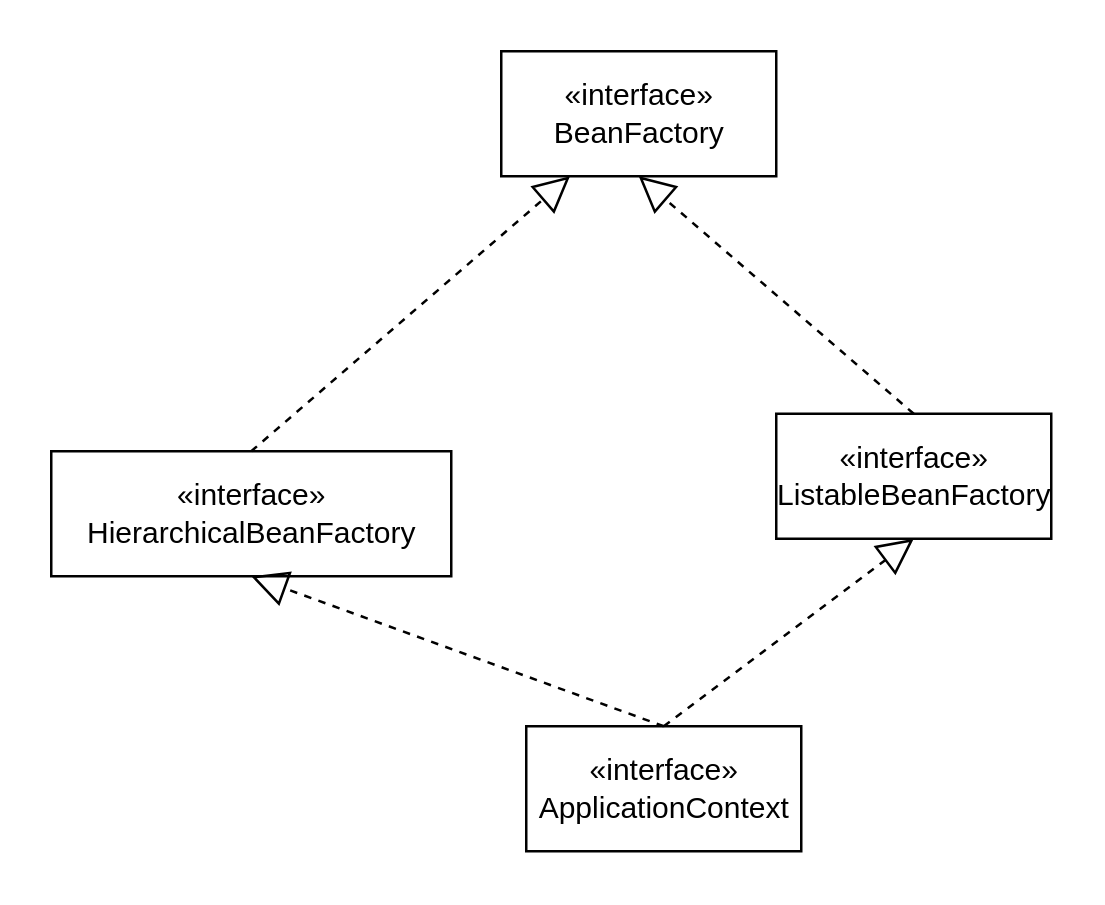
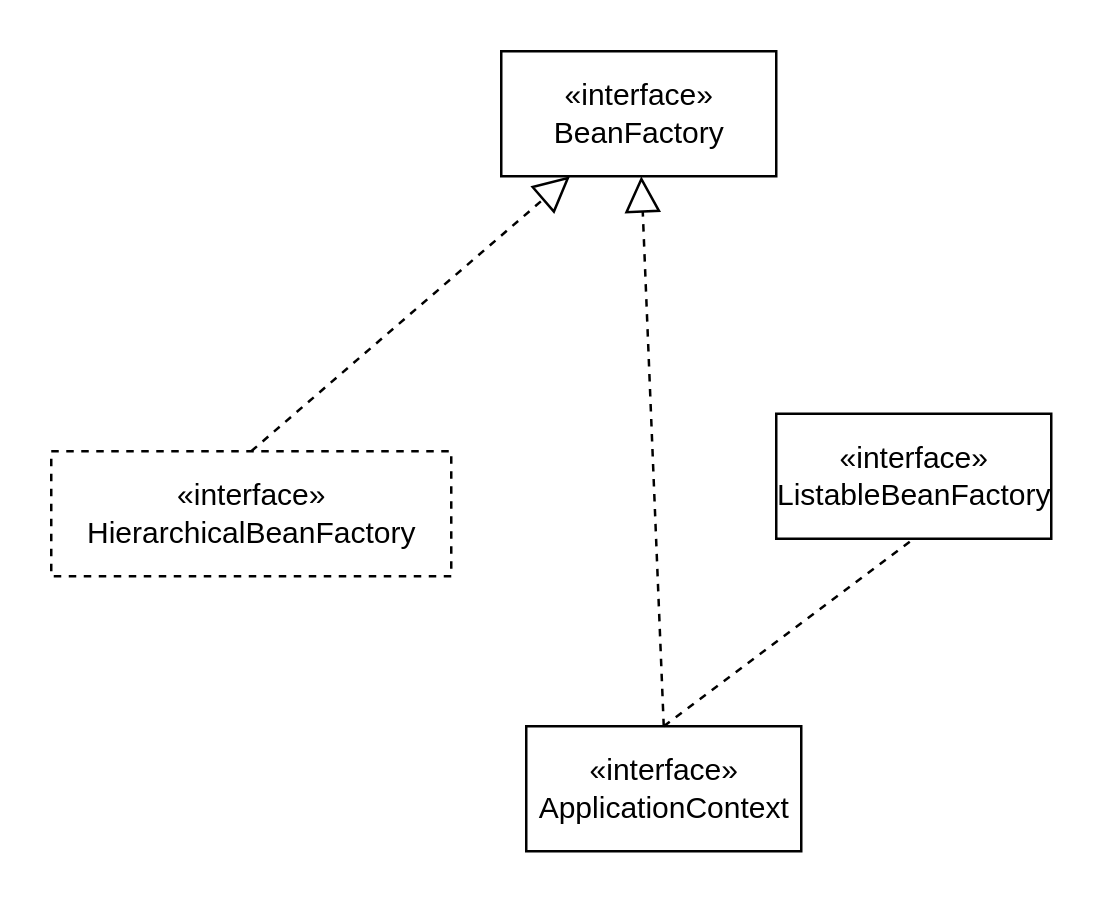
edge "«interface» ListableBeanFactory" -> "«interface» BeanFactory": removed
node "«interface» HierarchicalBeanFactory": style solid -> dashed
edge "«interface» ApplicationContext" -> "«interface» ListableBeanFactory": arrowhead block -> none
edge "«interface» ApplicationContext" -> "«interface» HierarchicalBeanFactory": now "«interface» ApplicationContext" -> "«interface» BeanFactory"
